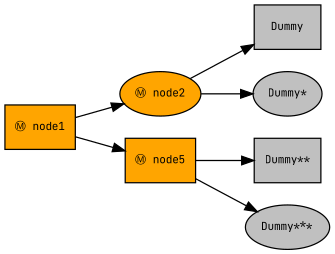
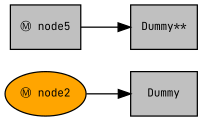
node "Dummy*": removed
node "Ⓜ node1": removed
node "Ⓜ node5": fillcolor orange -> gray
node "Dummy***": removed
